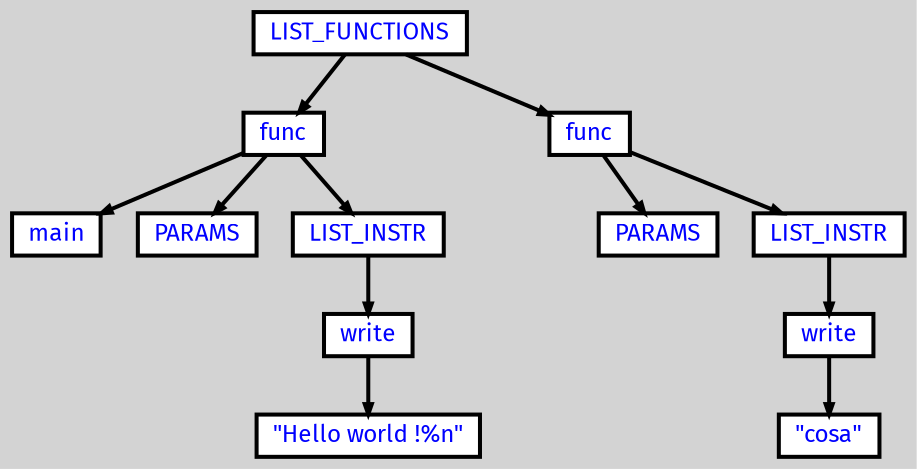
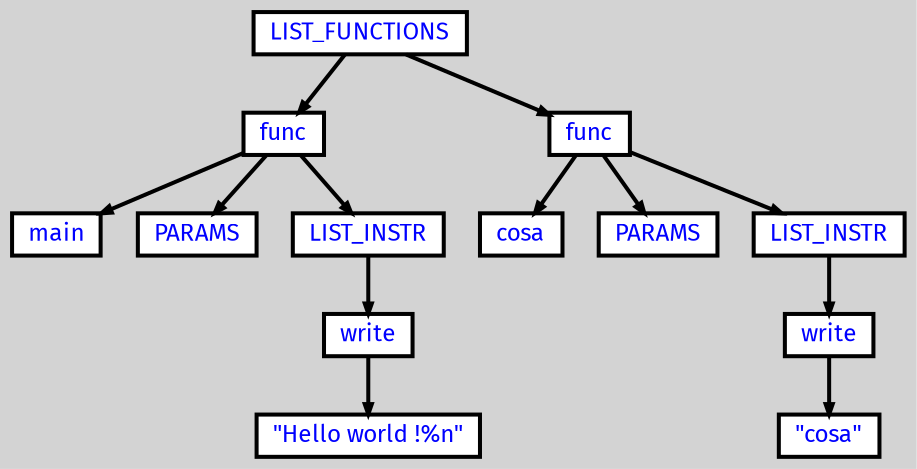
node "cosa": added
